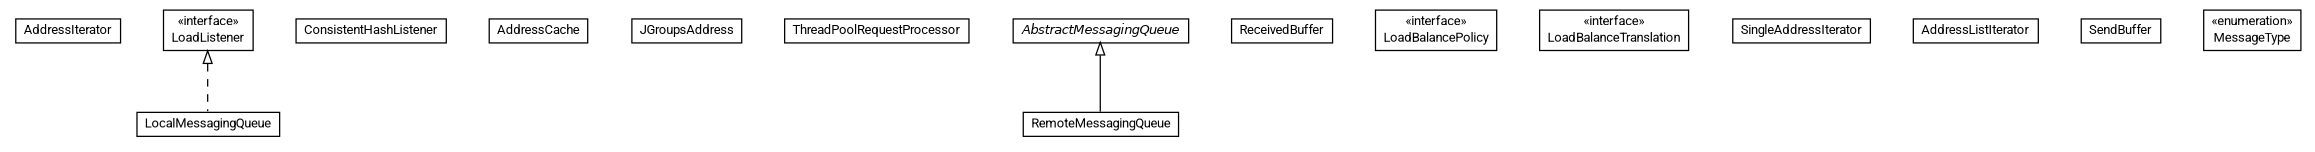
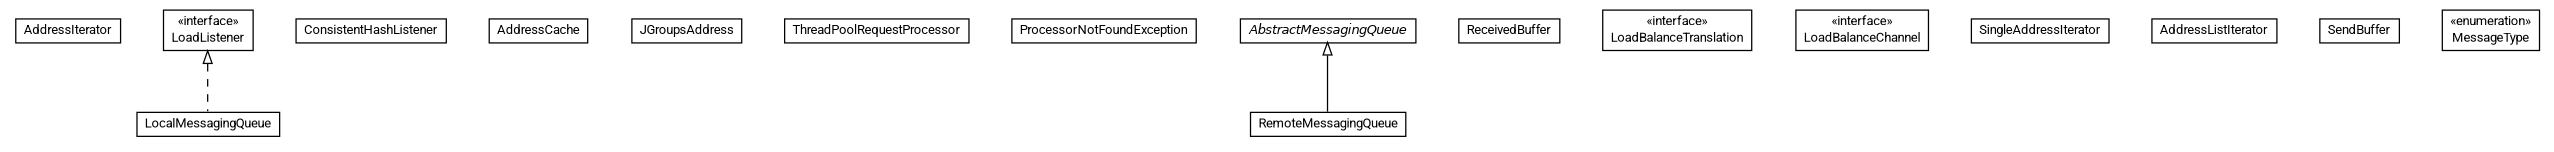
node "ProcessorNotFoundException": added
node "LoadBalancePolicy": removed
node "LoadBalanceChannel": added
